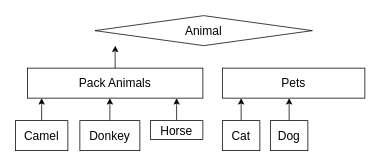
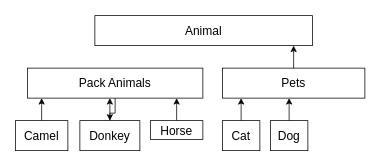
node "Animal": shape diamond -> rectangle
edge "Pack Animals" -> "Animal": now "Pack Animals" -> "Donkey"
edge "Pets" -> "Animal": added
